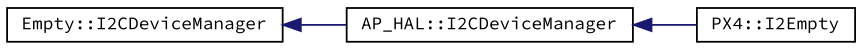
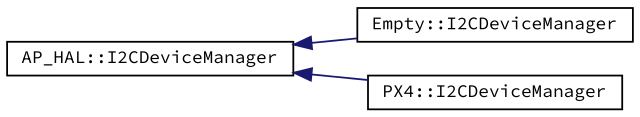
edge "AP_HAL::I2CDeviceManager" -> "Empty::I2CDeviceManager": reversed
node "PX4::I2Empty": label "PX4::I2Empty" -> "PX4::I2CDeviceManager"
